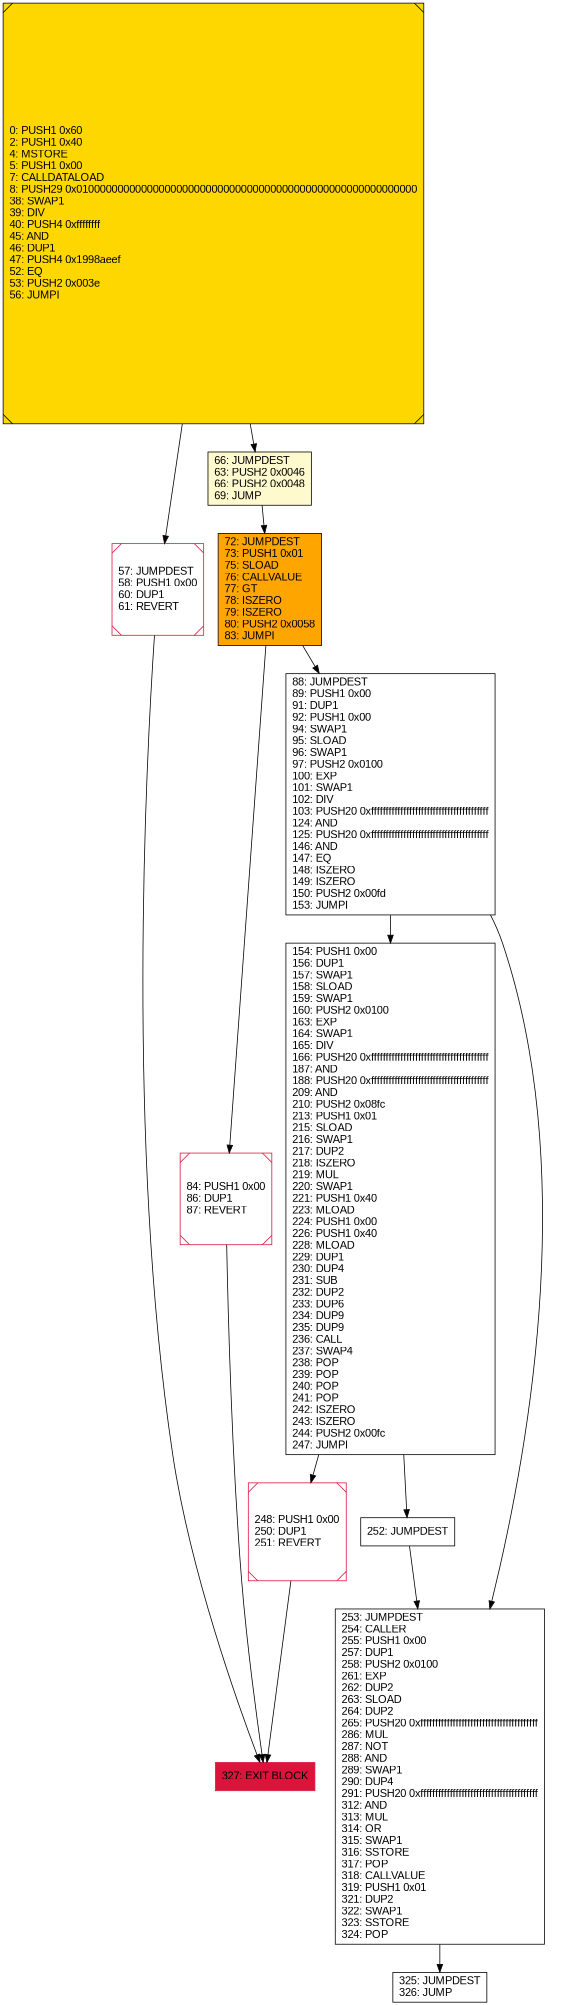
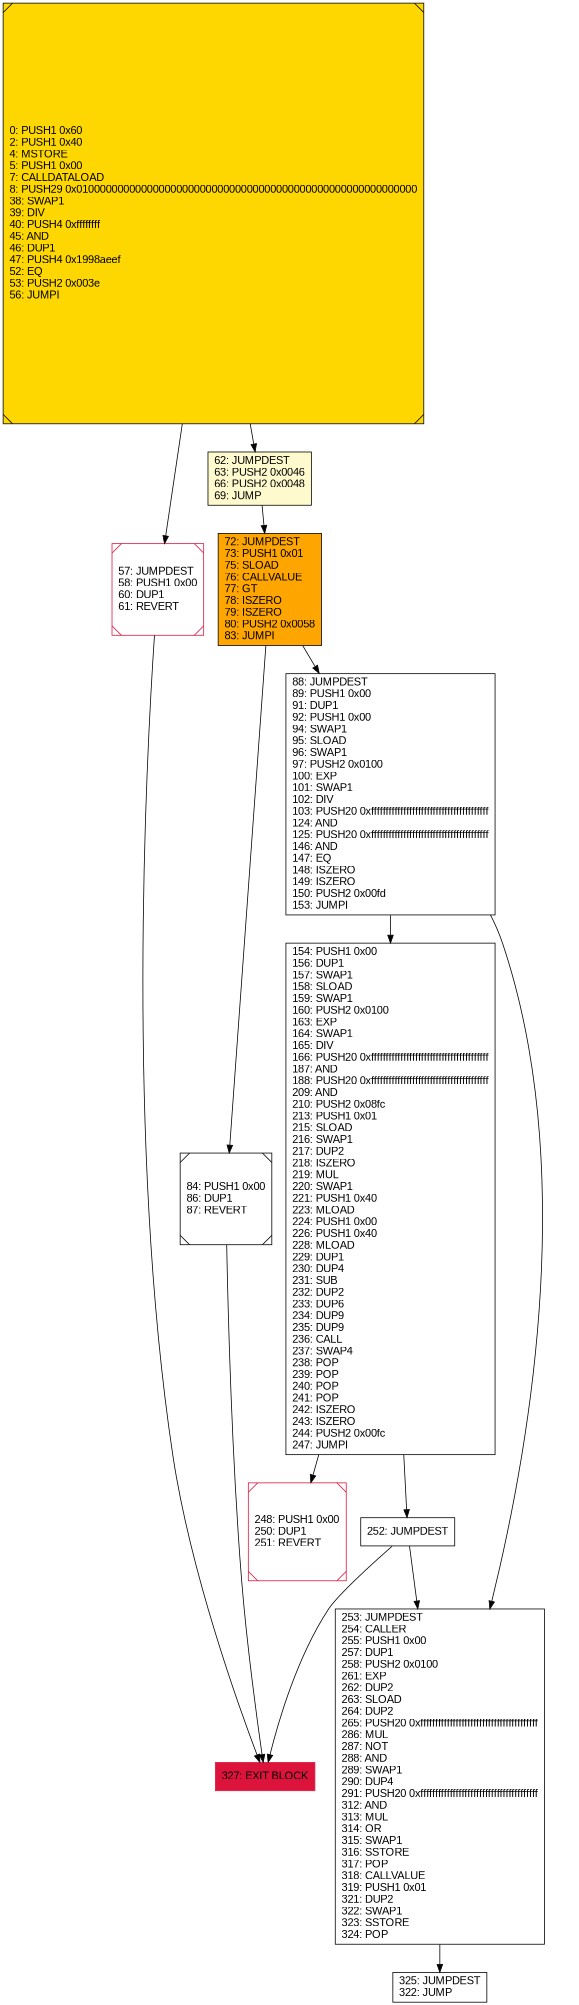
node "66: JUMPDEST 63: PUSH2 0x0046 66: PUSH2 0x0048 69: JUMP": label "66: JUMPDEST 63: PUSH2 0x0046 66: PUSH2 0x0048 69: JUMP" -> "62: JUMPDEST 63: PUSH2 0x0046 66: PUSH2 0x0048 69: JUMP"
node "84: PUSH1 0x00 86: DUP1 87: REVERT": color crimson -> black
edge "248: PUSH1 0x00 250: DUP1 251: REVERT" -> "327: EXIT BLOCK": now "252: JUMPDEST" -> "327: EXIT BLOCK"
node "325: JUMPDEST 326: JUMP": label "325: JUMPDEST 326: JUMP" -> "325: JUMPDEST 322: JUMP"
